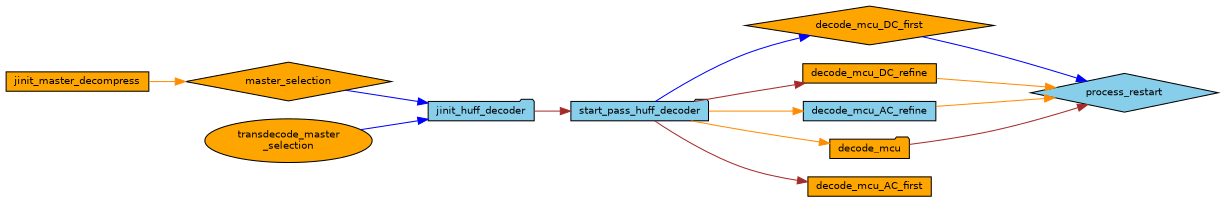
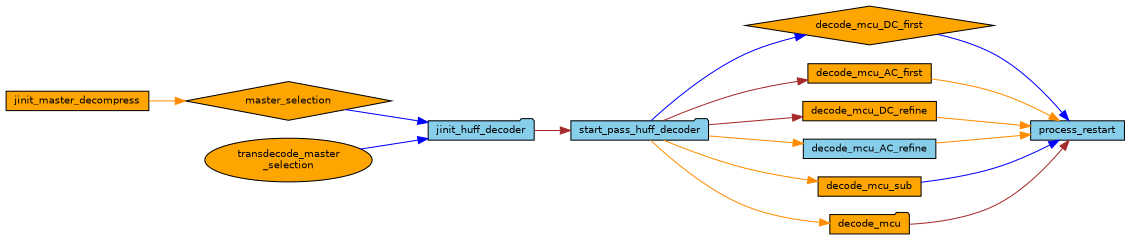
edge "decode_mcu_AC_first" -> "process_restart": added
node "process_restart": shape diamond -> box
node "decode_mcu_sub": added
